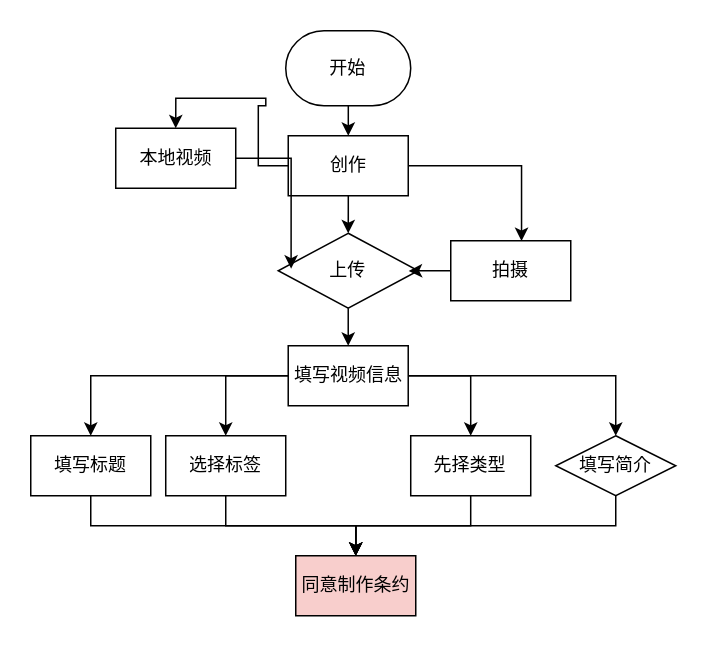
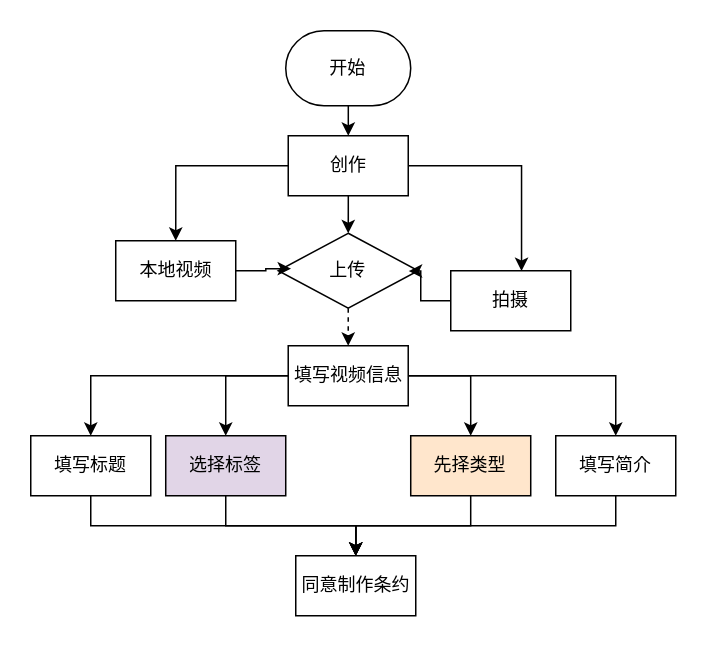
node "本地视频": moved (176, 158) -> (176, 271)
node "拍摄": moved (511, 271) -> (511, 301)
edge "上传" -> "填写视频信息": style solid -> dashed
node "选择标签": fillcolor #ffffff -> #e1d5e7
node "先择类型": fillcolor #ffffff -> #ffe6cc
node "填写简介": shape diamond -> rectangle
node "同意制作条约": fillcolor #f8cecc -> #ffffff
